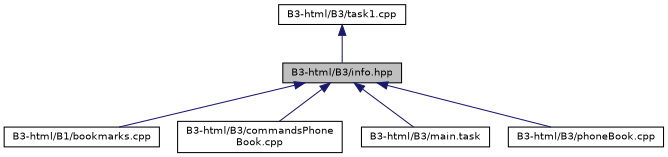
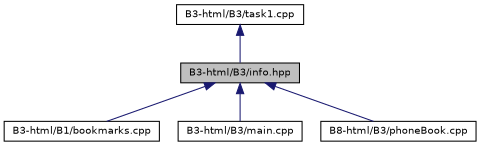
node "B3-html/B3/commandsPhone Book.cpp": removed
node "B3-html/B3/main.task": label "B3-html/B3/main.task" -> "B3-html/B3/main.cpp"
node "B3-html/B3/phoneBook.cpp": label "B3-html/B3/phoneBook.cpp" -> "B8-html/B3/phoneBook.cpp"
